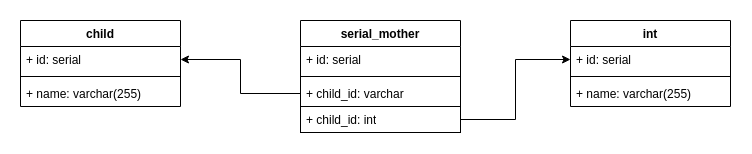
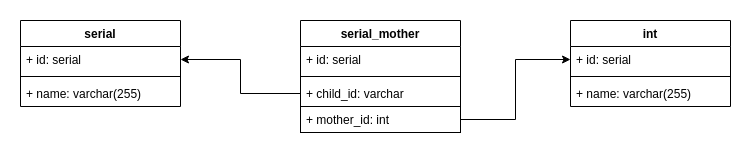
node "child": label "child" -> "serial"
node "+ child_id: int": label "+ child_id: int" -> "+ mother_id: int"
